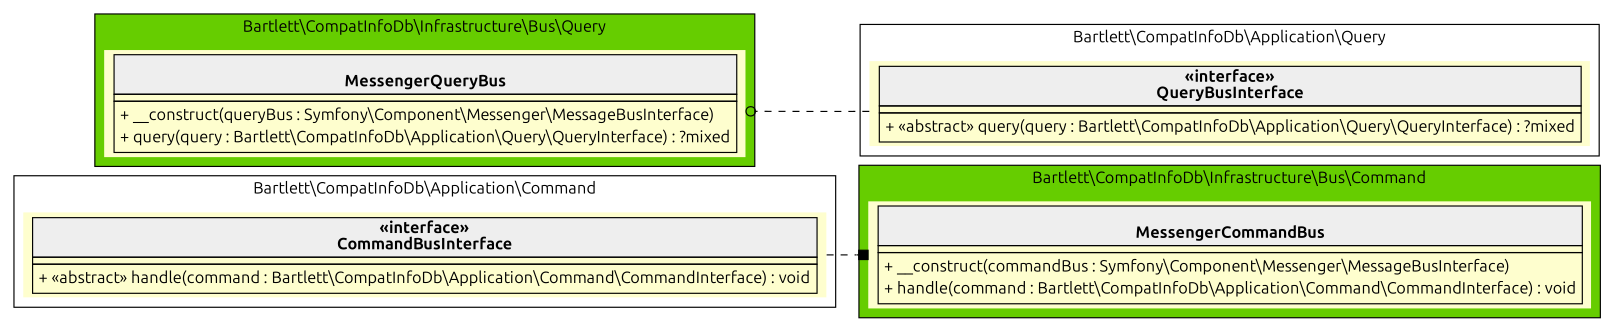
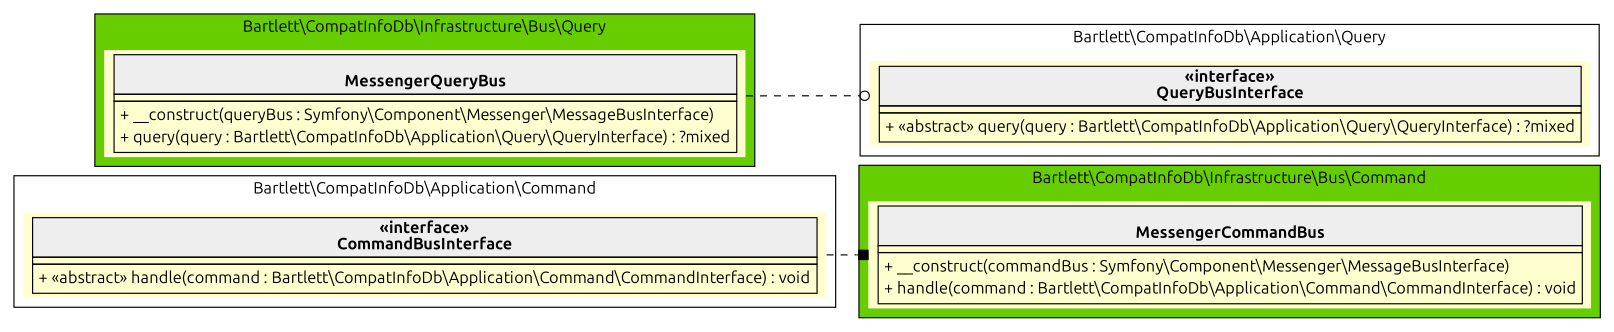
edge "QueryBusInterface" -> "MessengerQueryBus": reversed
